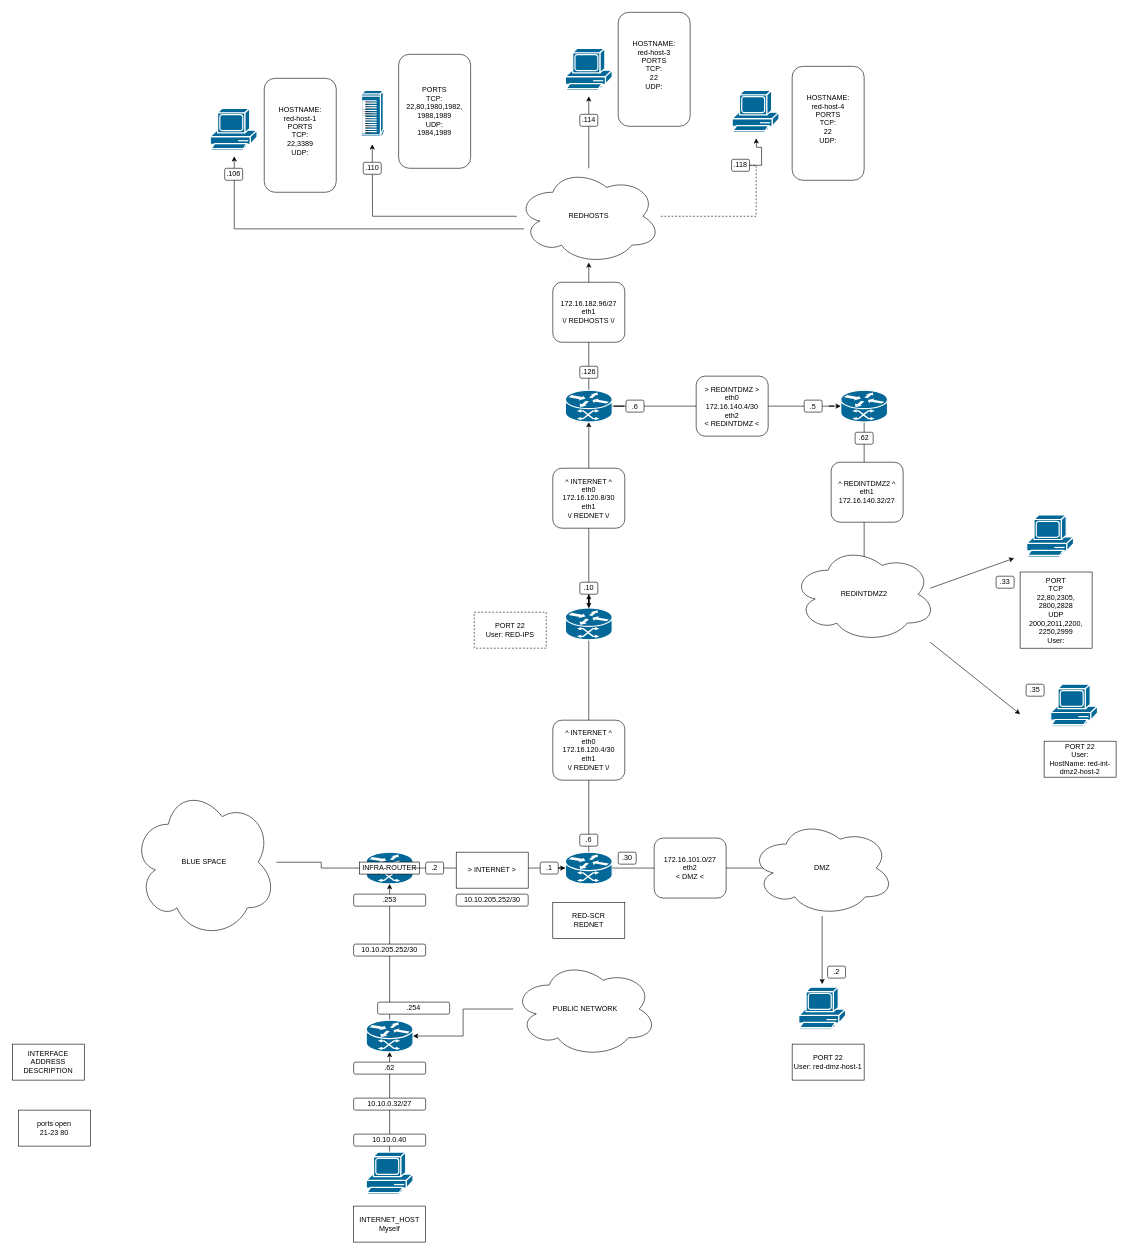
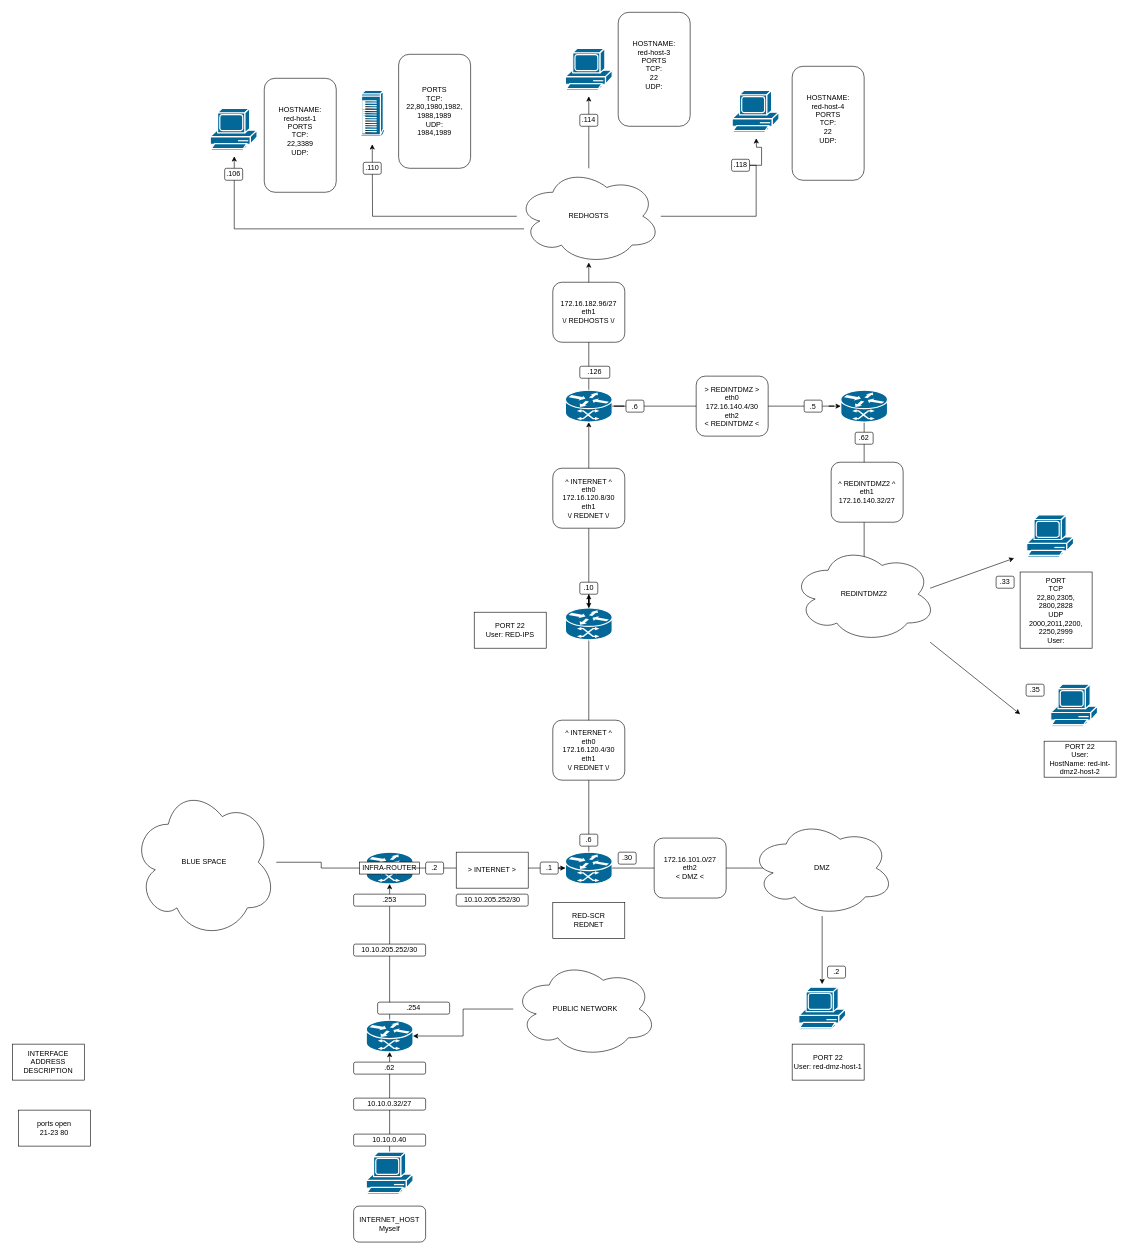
edge ".118" -- "REDHOSTS": style dashed -> solid
node ".126": size 18x12 -> 30x12
node "PORT 22 User: RED-IPS": style dashed -> solid
node "INTERNET_HOST Myself": shape rectangle -> rounded rectangle
